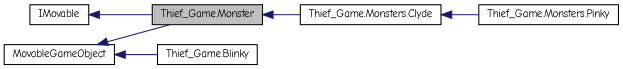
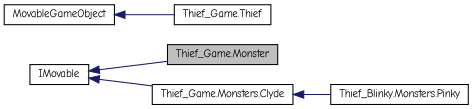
edge "Thief_Game.Monsters.Clyde" -> "Thief_Game.Monster": now "Thief_Game.Monsters.Clyde" -> "IMovable"
node "Thief_Game.Monsters.Pinky": label "Thief_Game.Monsters.Pinky" -> "Thief_Blinky.Monsters.Pinky"
edge "Thief_Game.Monster" -> "MovableGameObject": removed
node "Thief_Game.Blinky": label "Thief_Game.Blinky" -> "Thief_Game.Thief"
